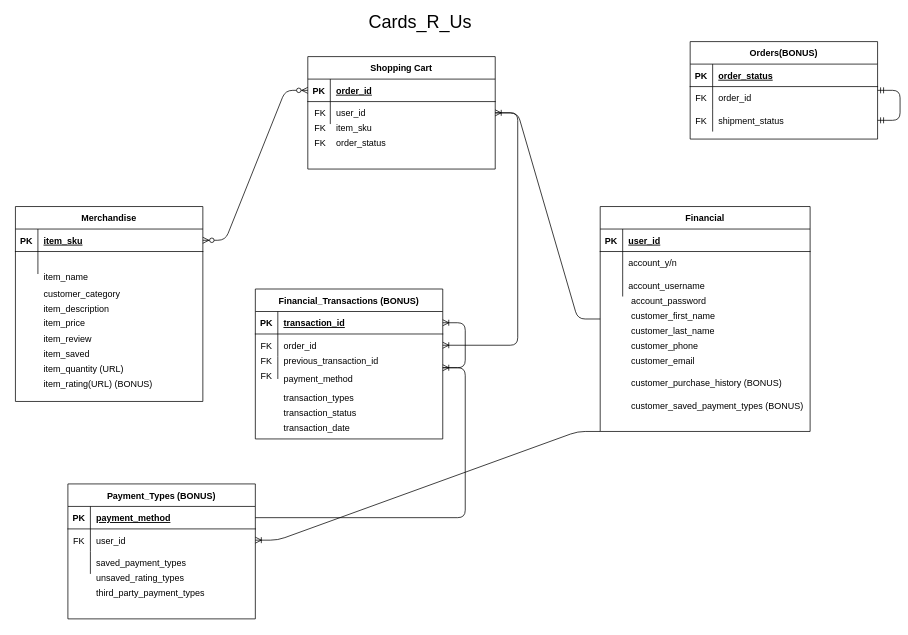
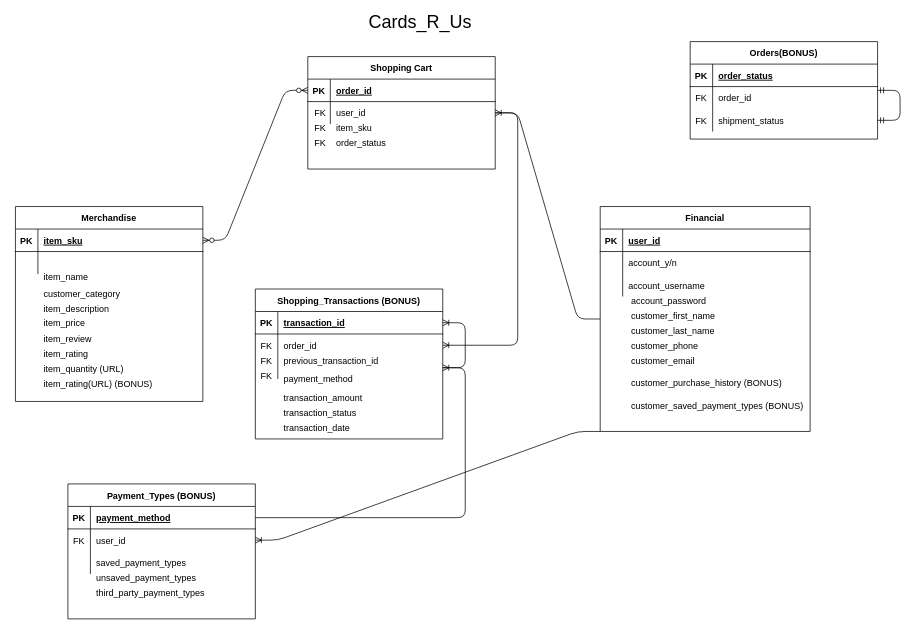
node "Financial_Transactions (BONUS)": label "Financial_Transactions (BONUS)" -> "Shopping_Transactions (BONUS)"
node "item_saved": label "item_saved" -> "item_rating"
node "transaction_types": label "transaction_types" -> "transaction_amount"
node "unsaved_rating_types": label "unsaved_rating_types" -> "unsaved_payment_types"
